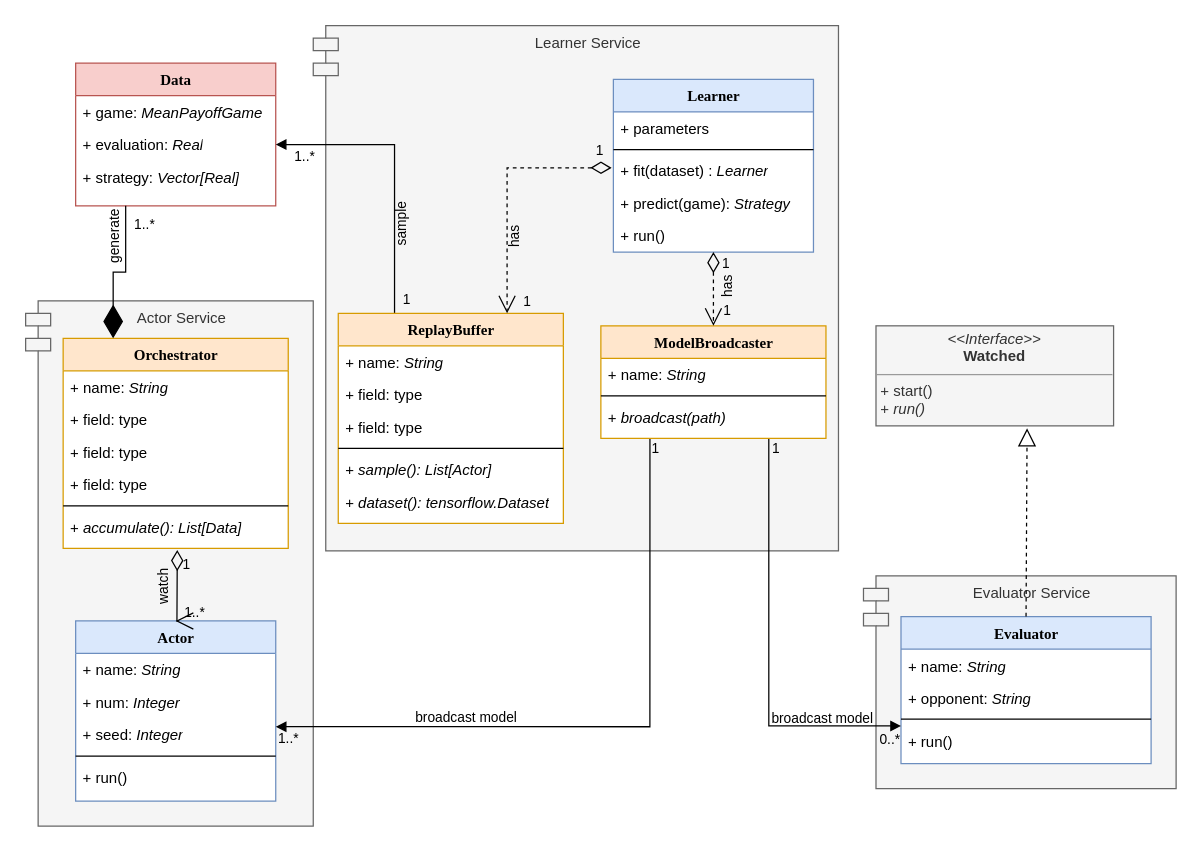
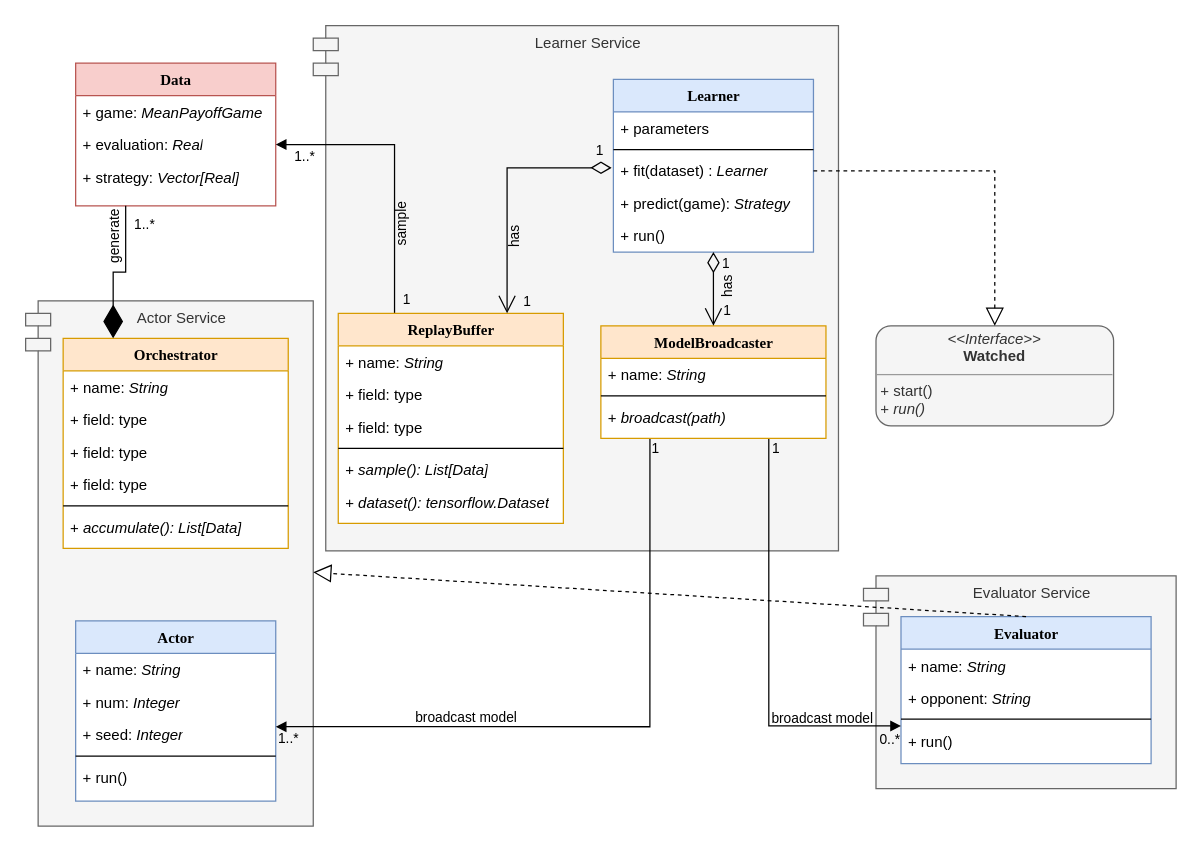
edge "+ fit(dataset) : Learner" -> "<<Interface>> Watched + start() + run()": added
edge "+ fit(dataset) : Learner" -- "ReplayBuffer": style dashed -> solid
edge "Learner" -- "ModelBroadcaster": style dashed -> solid
node "<<Interface>> Watched + start() + run()": shape rectangle -> rounded rectangle
node "+ sample(): List[Actor]": label "+ sample(): List[Actor]" -> "+ sample(): List[Data]"
edge "Evaluator" -> "<<Interface>> Watched + start() + run()": now "Evaluator" -> "Actor Service"
edge "+ accumulate(): List[Data]" -- "Actor": removed, labels "watch", "1", "1..*"
